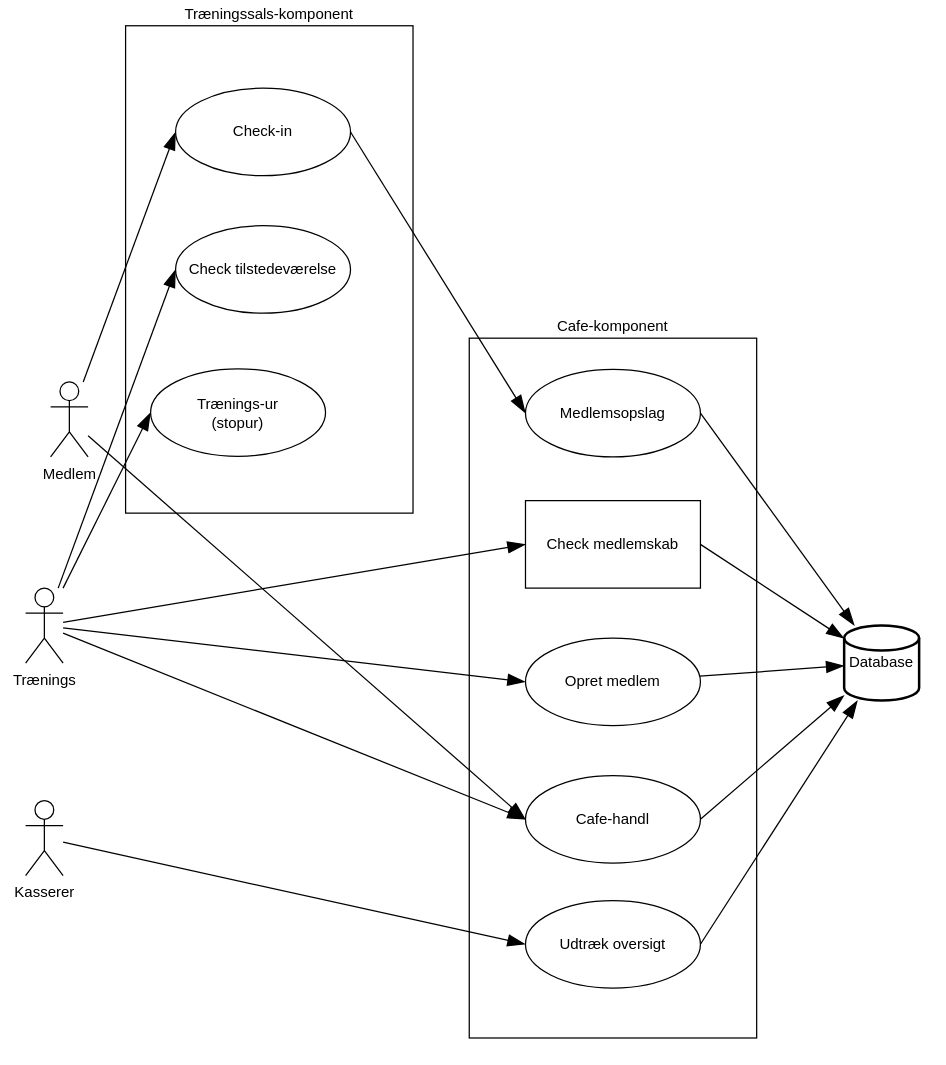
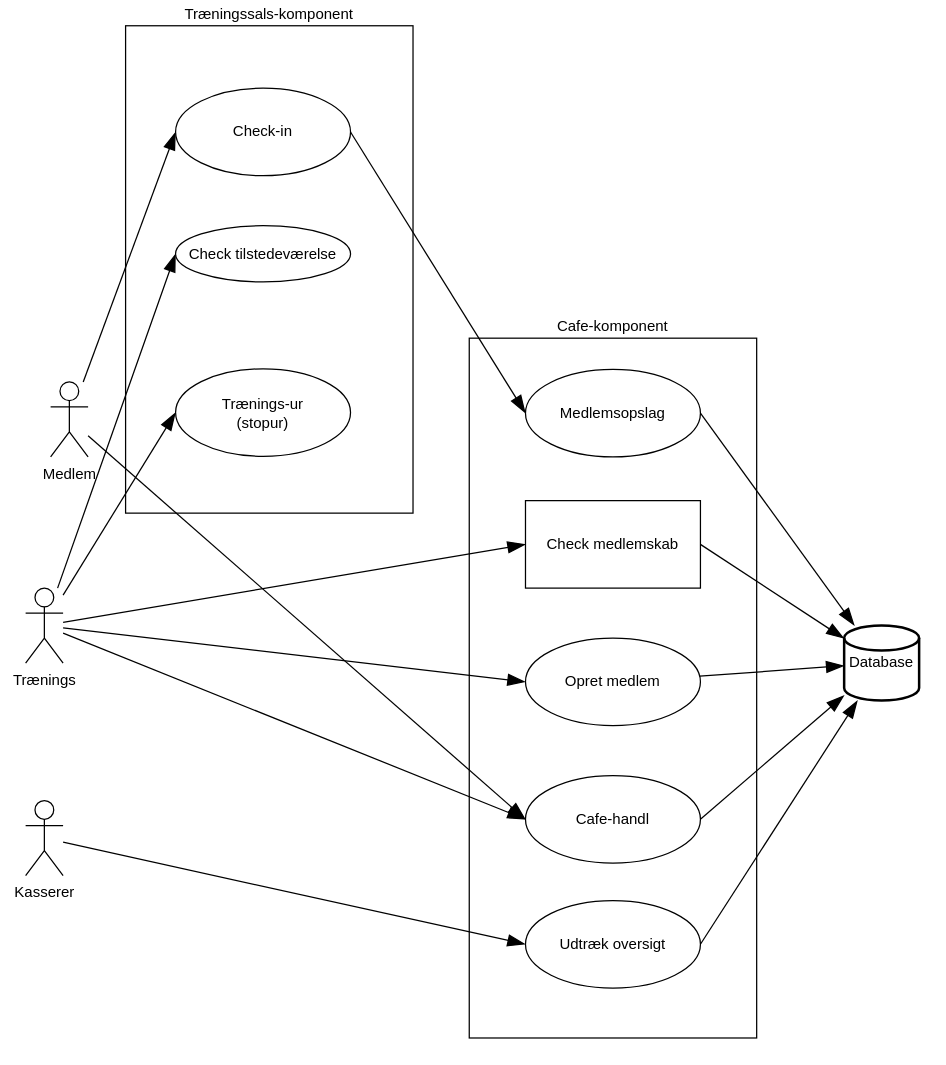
node "Check tilstedeværelse": size 175x88 -> 175x56
node "Trænings-ur (stopur)": moved (238, 413) -> (263, 413)
